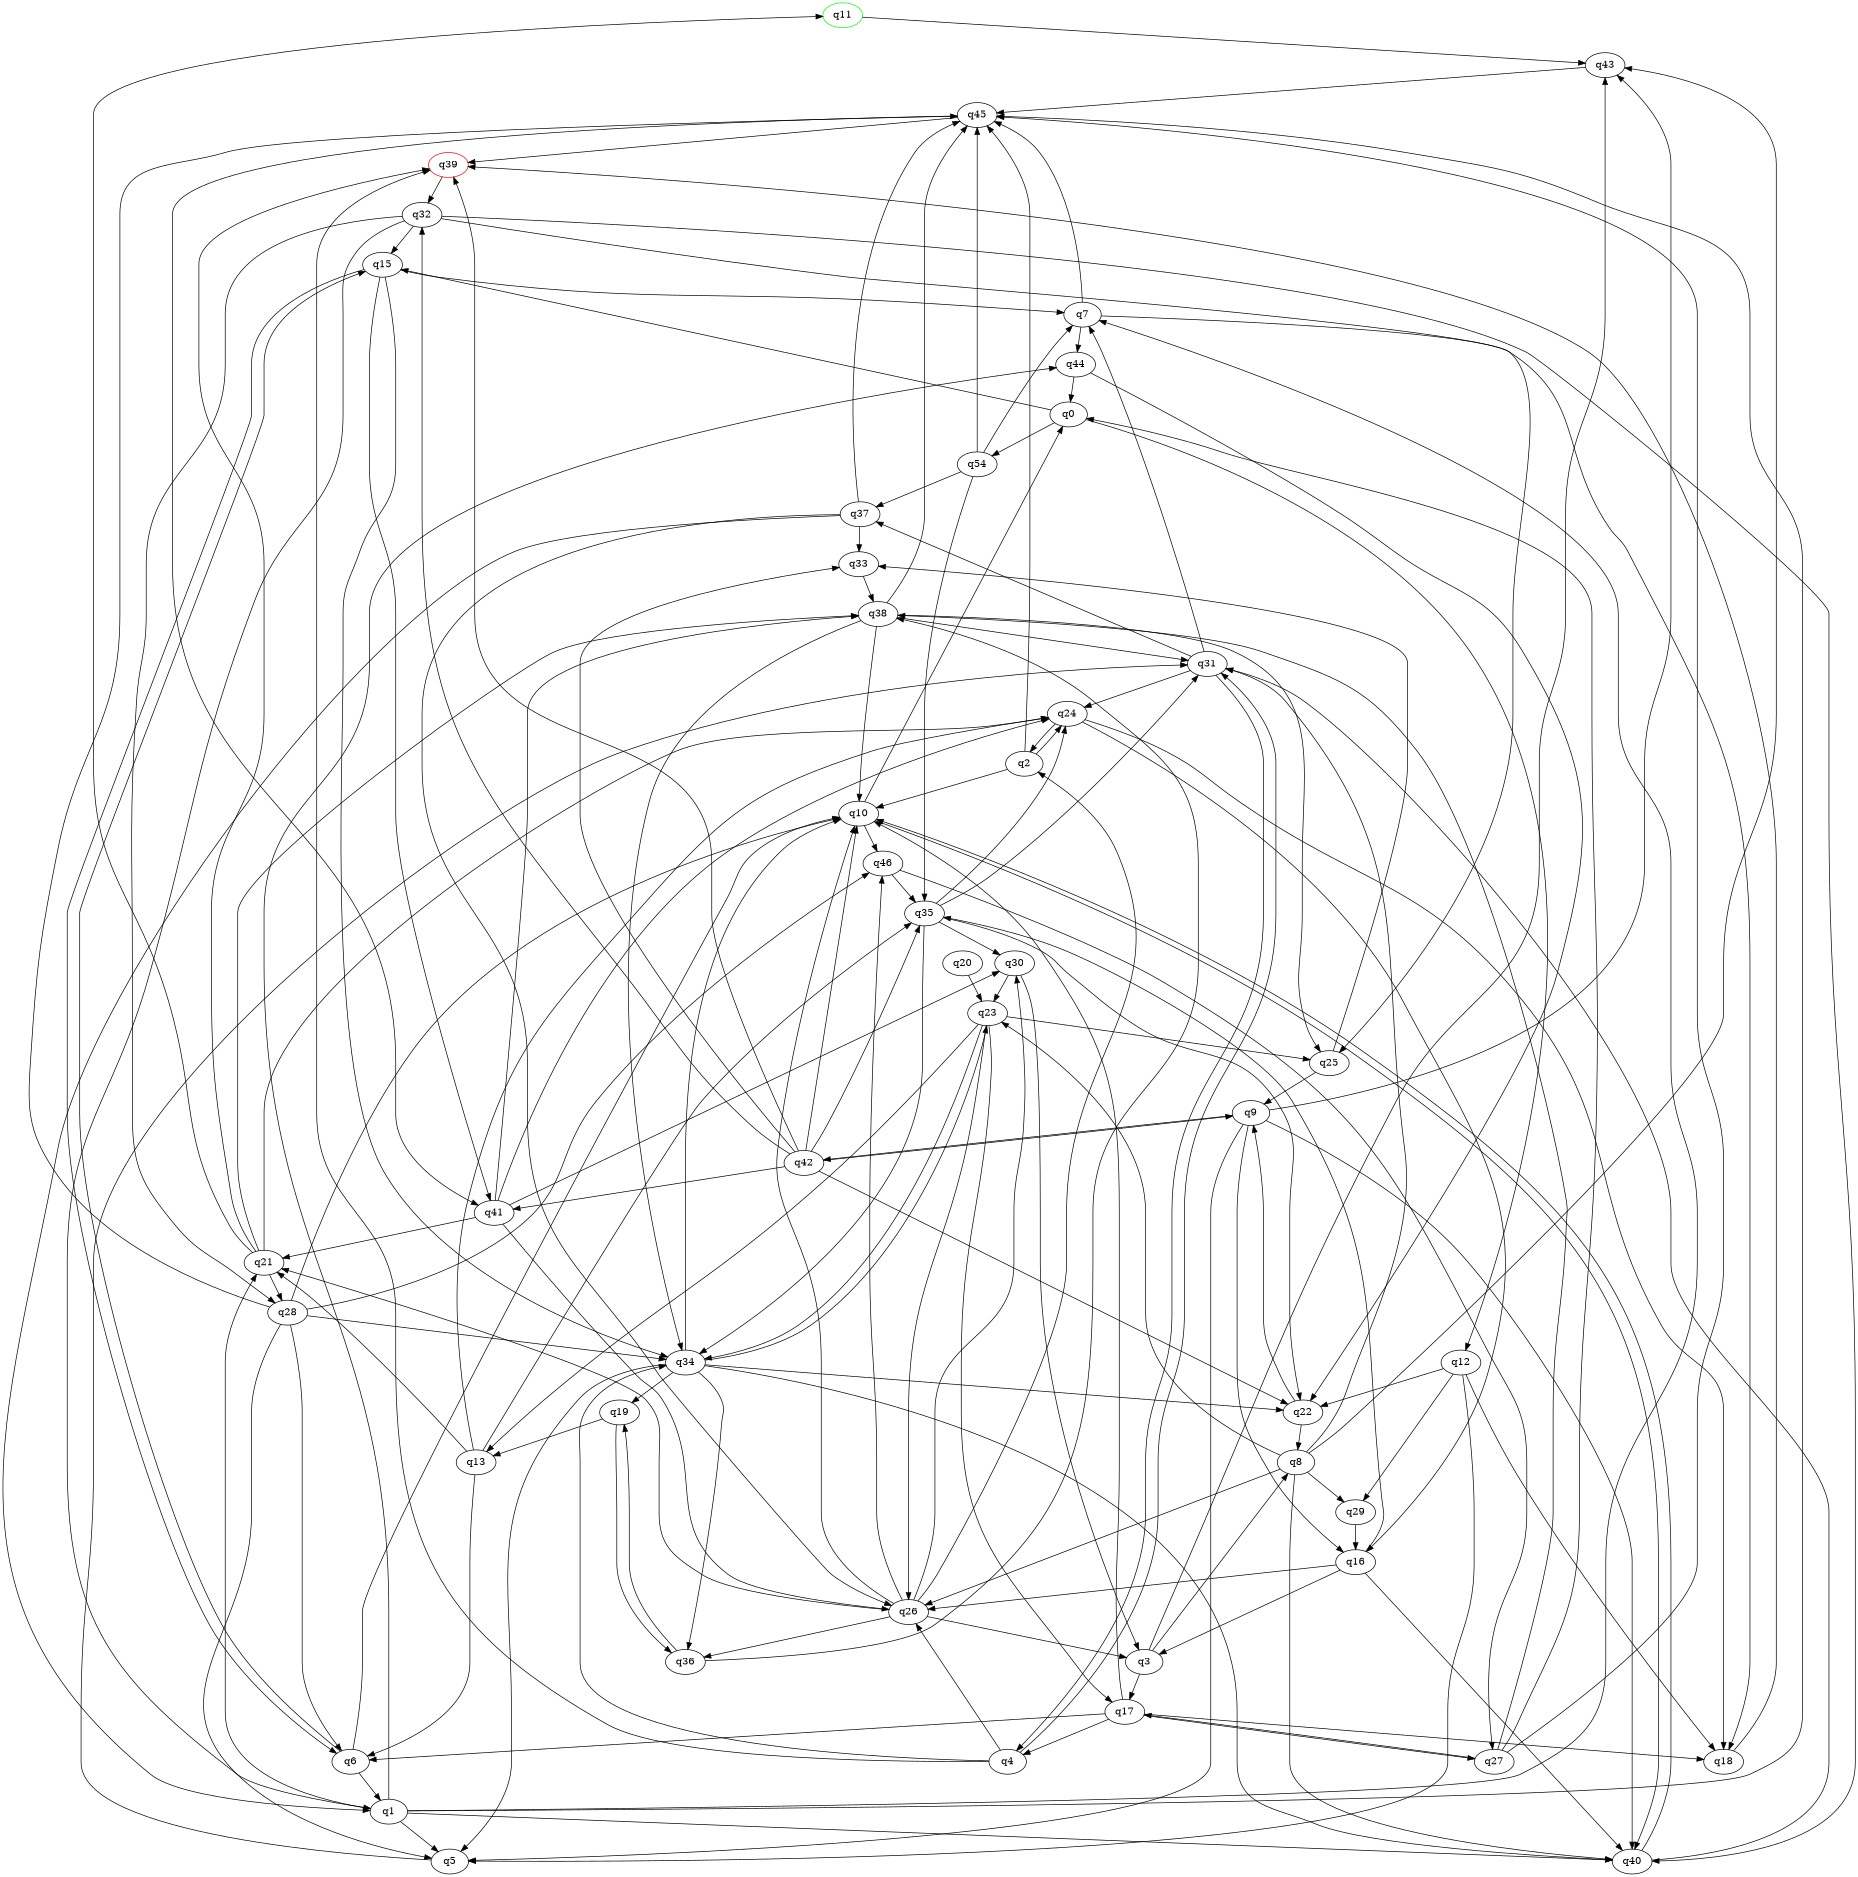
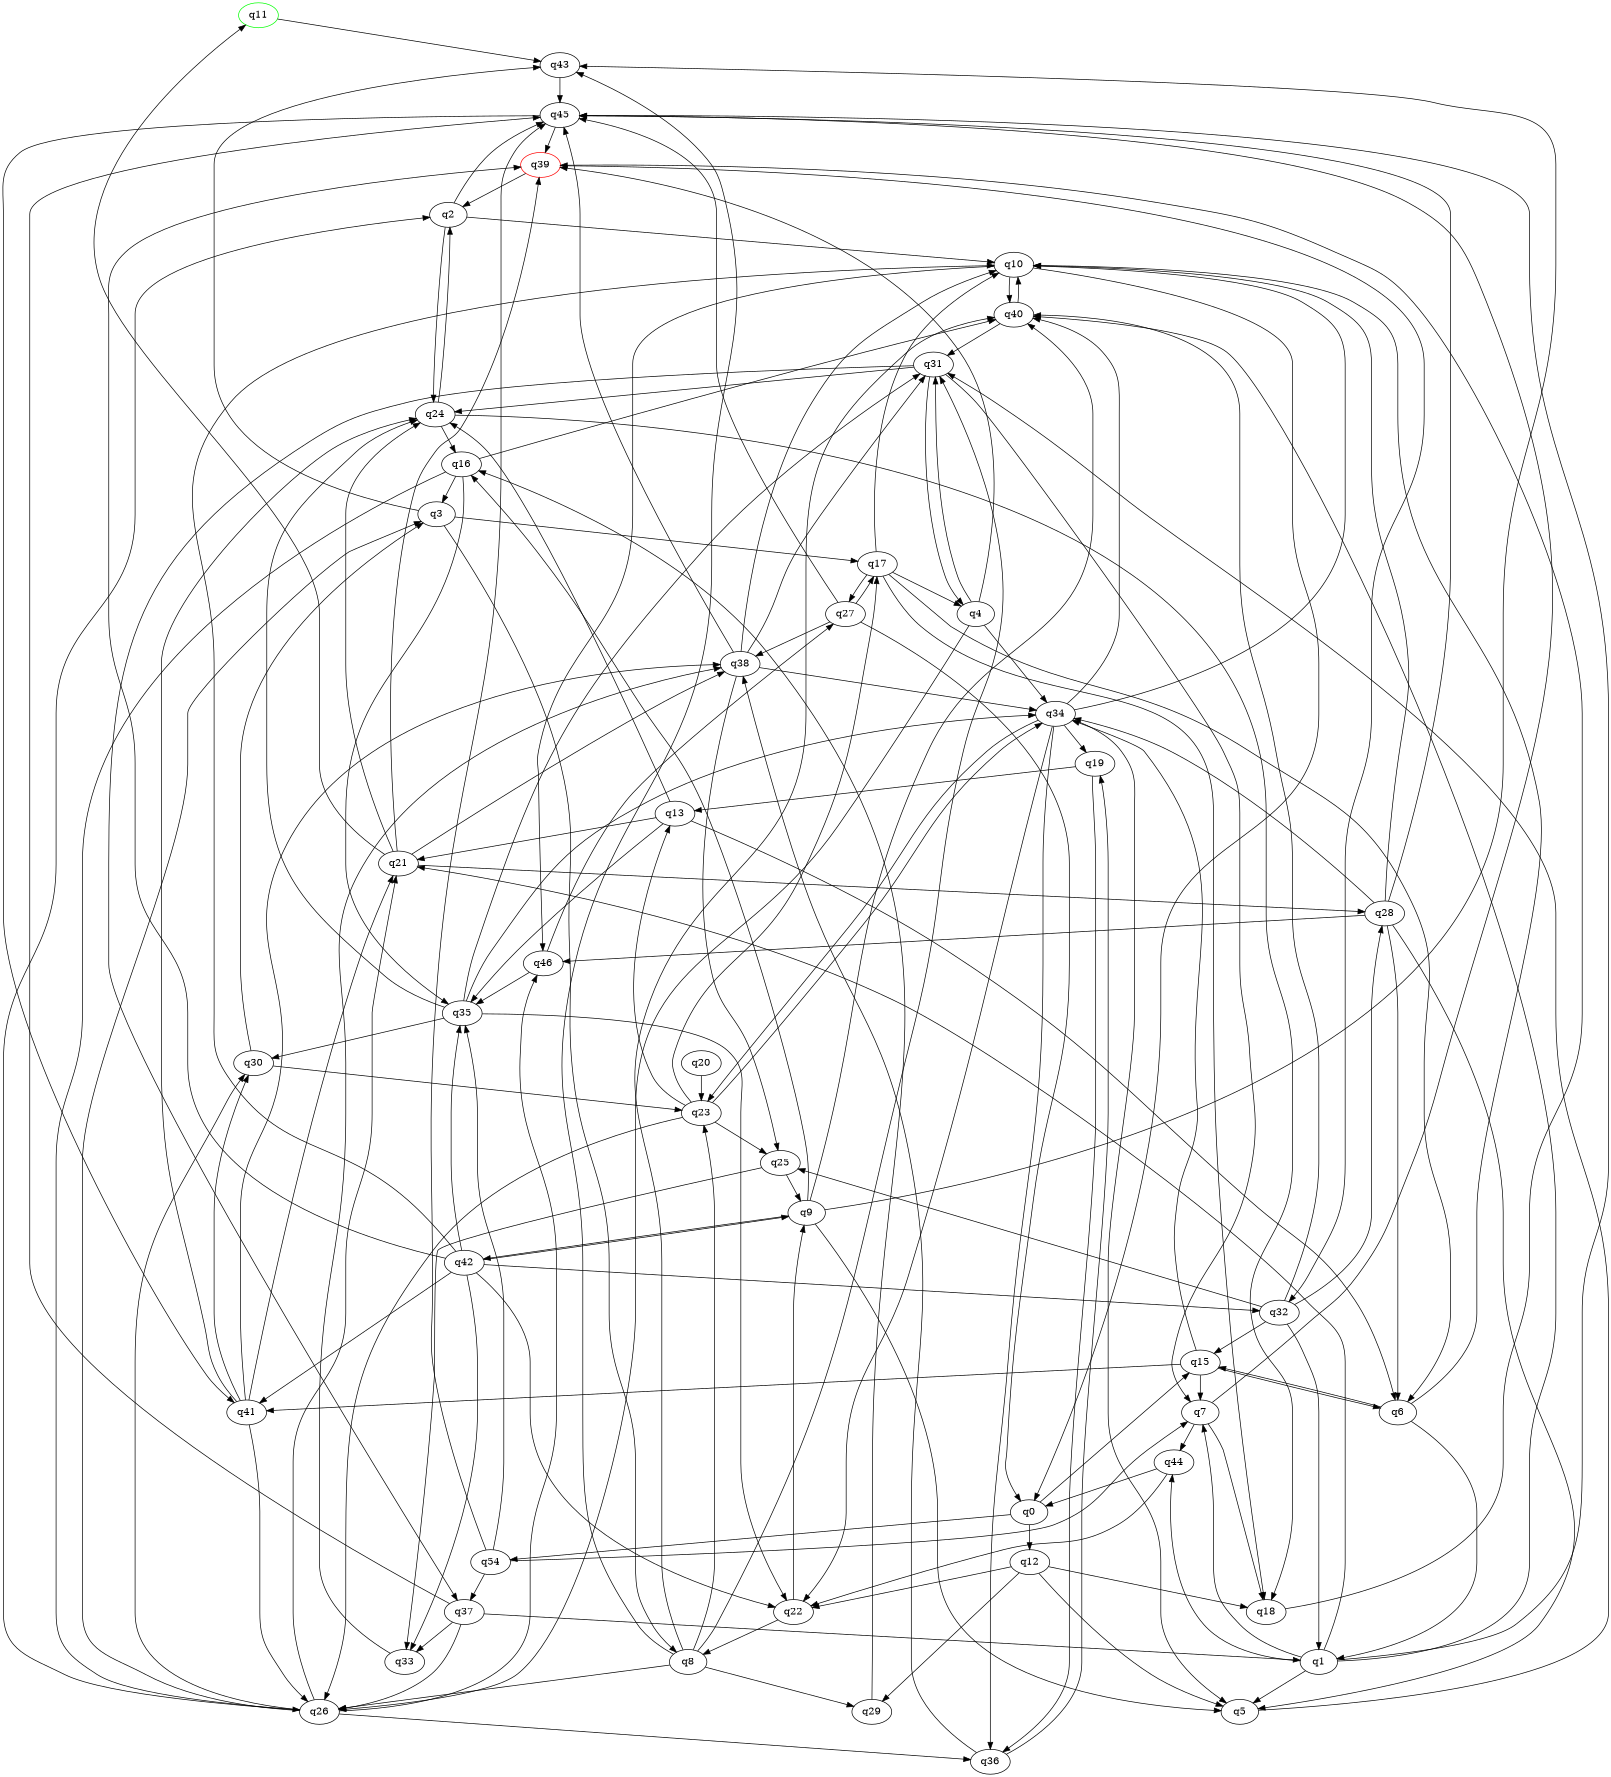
edge "q39" -> "q2": added
edge "q26" -> "q10": removed
